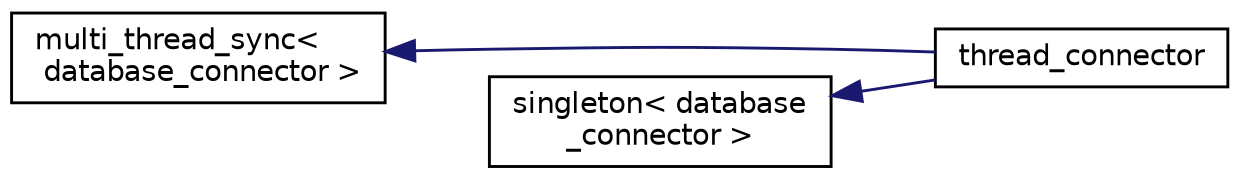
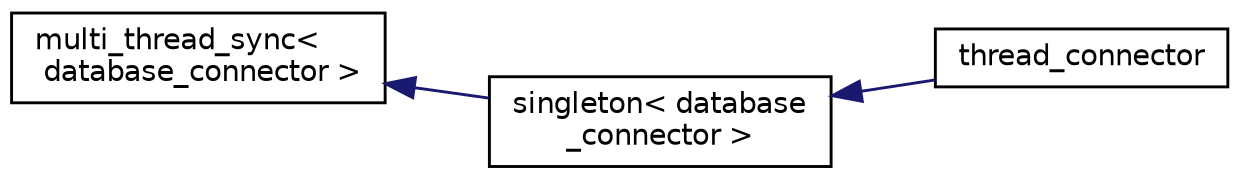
edge "thread_connector" -> "multi_thread_sync< database_connector >": now "singleton< database _connector >" -> "multi_thread_sync< database_connector >"
